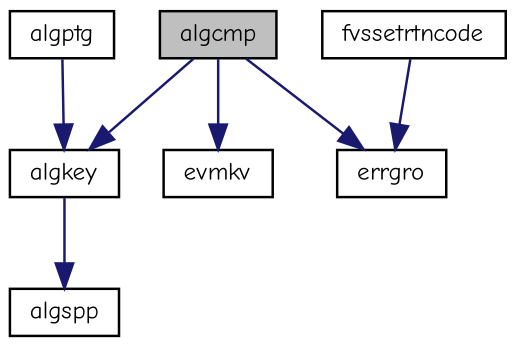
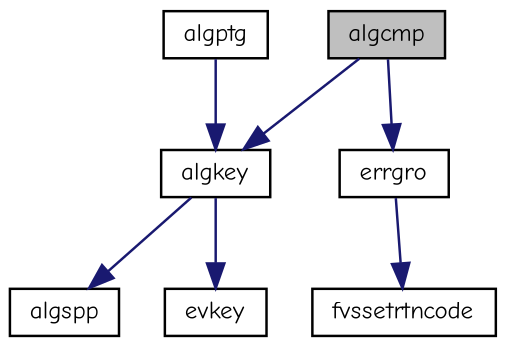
edge "fvssetrtncode" -> "errgro": reversed
node "evmkv": removed
node "evkey": added
